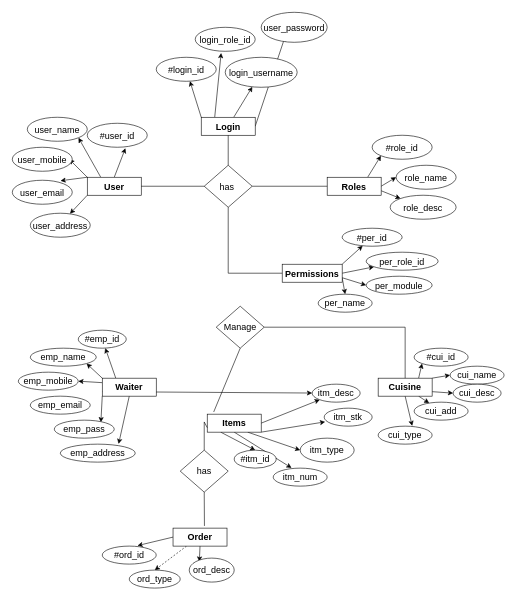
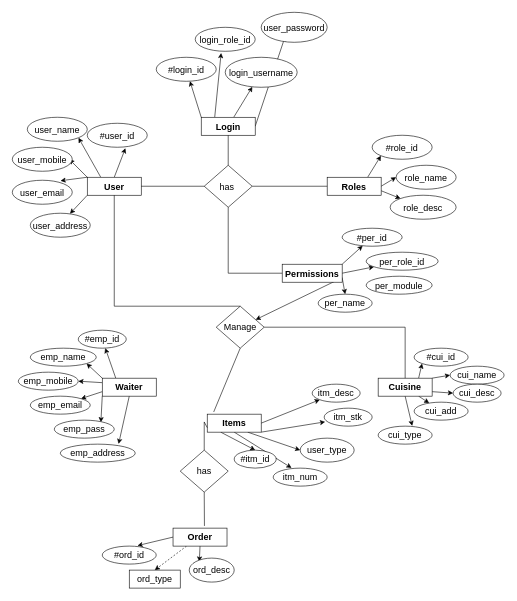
edge "Permissions" -> "per_module": now "Permissions" -> "Manage"
edge "User" -- "Manage": added
edge "Waiter" -> "itm_desc": now "Waiter" -> "emp_email"
node "itm_type": label "itm_type" -> "user_type"
node "ord_type": shape ellipse -> rectangle
